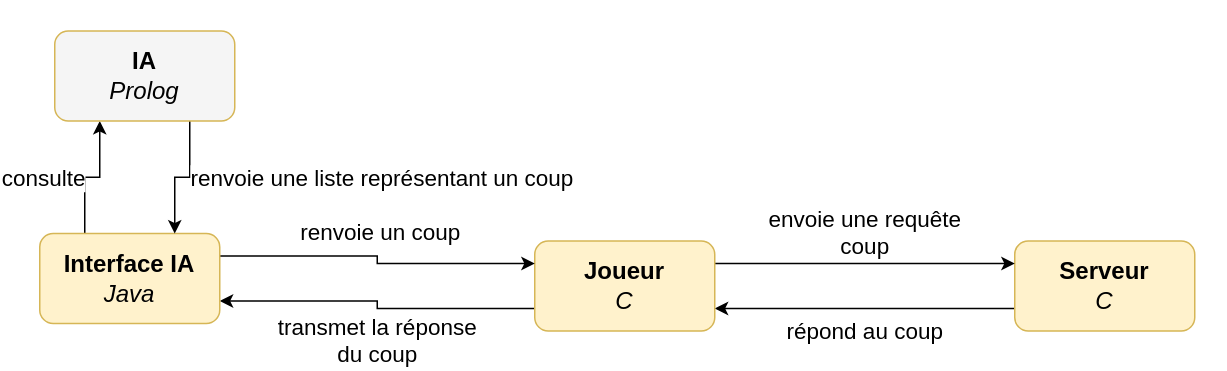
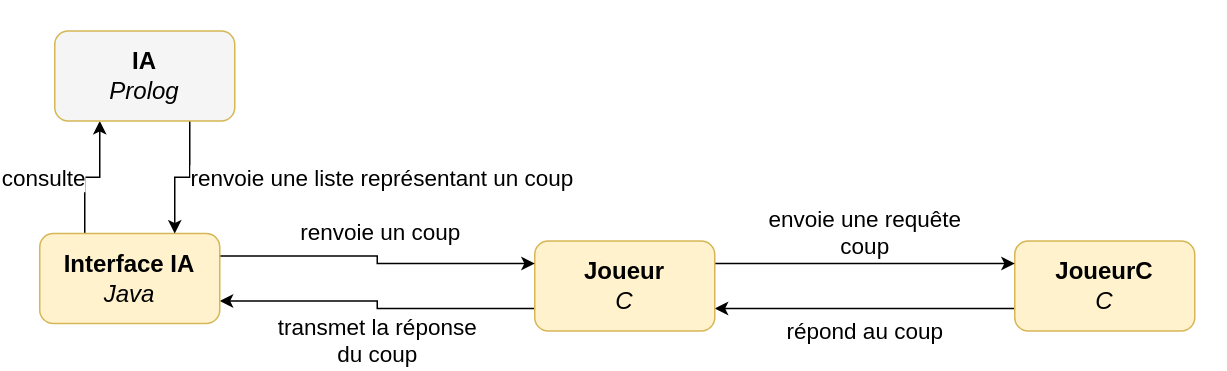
node "ServeurC": label "ServeurC" -> "JoueurCC"
